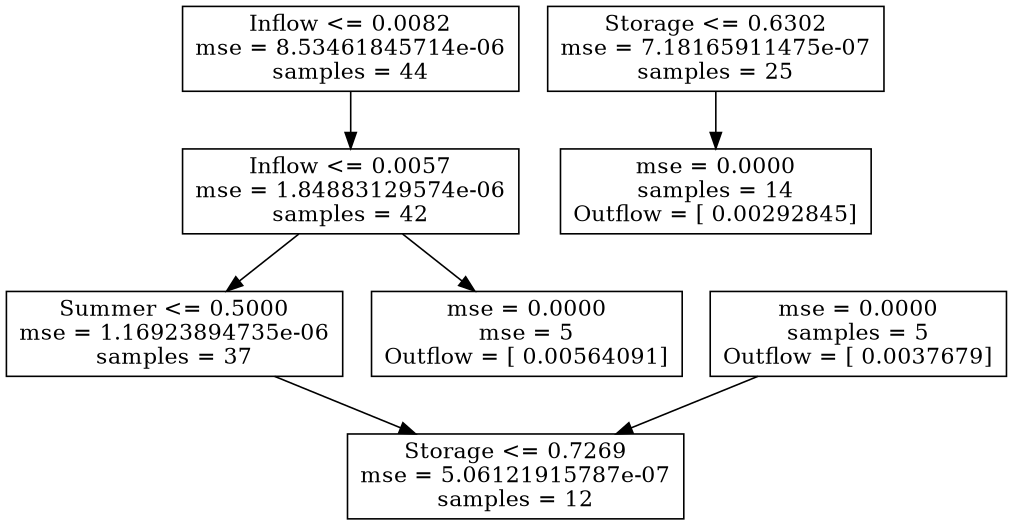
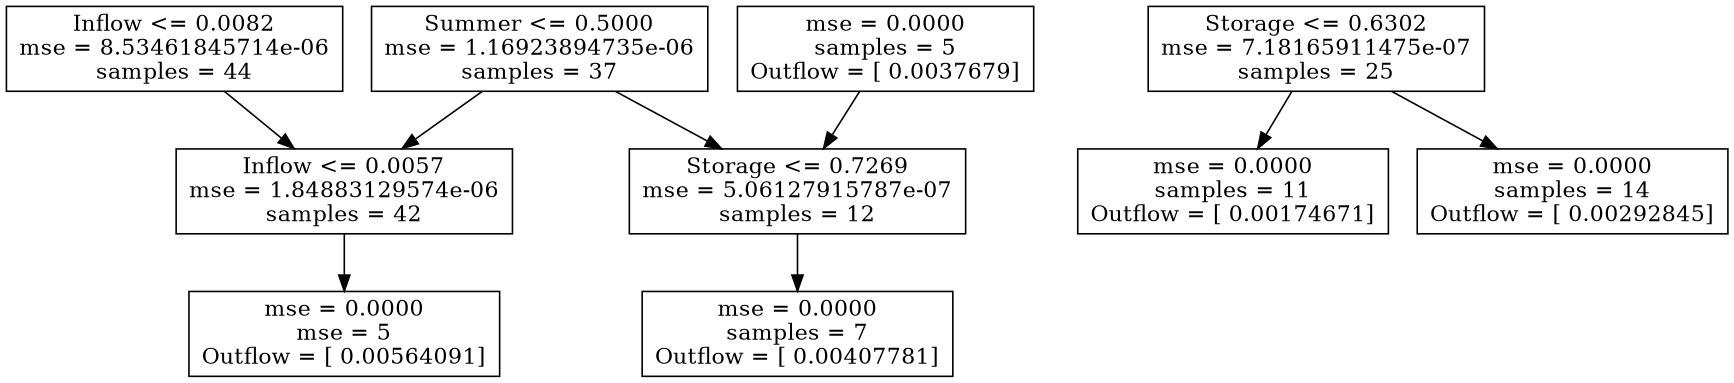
node "mse = 0.0000 samples = 11 Outflow = [ 0.00174671]": added
edge "Inflow <= 0.0057 mse = 1.84883129574e-06 samples = 42" -> "Summer <= 0.5000 mse = 1.16923894735e-06 samples = 37": reversed
node "mse = 0.0000 samples = 7 Outflow = [ 0.00407781]": added
node "Storage <= 0.7269 mse = 5.06121915787e-07 samples = 12": label "Storage <= 0.7269 mse = 5.06121915787e-07 samples = 12" -> "Storage <= 0.7269 mse = 5.06127915787e-07 samples = 12"
